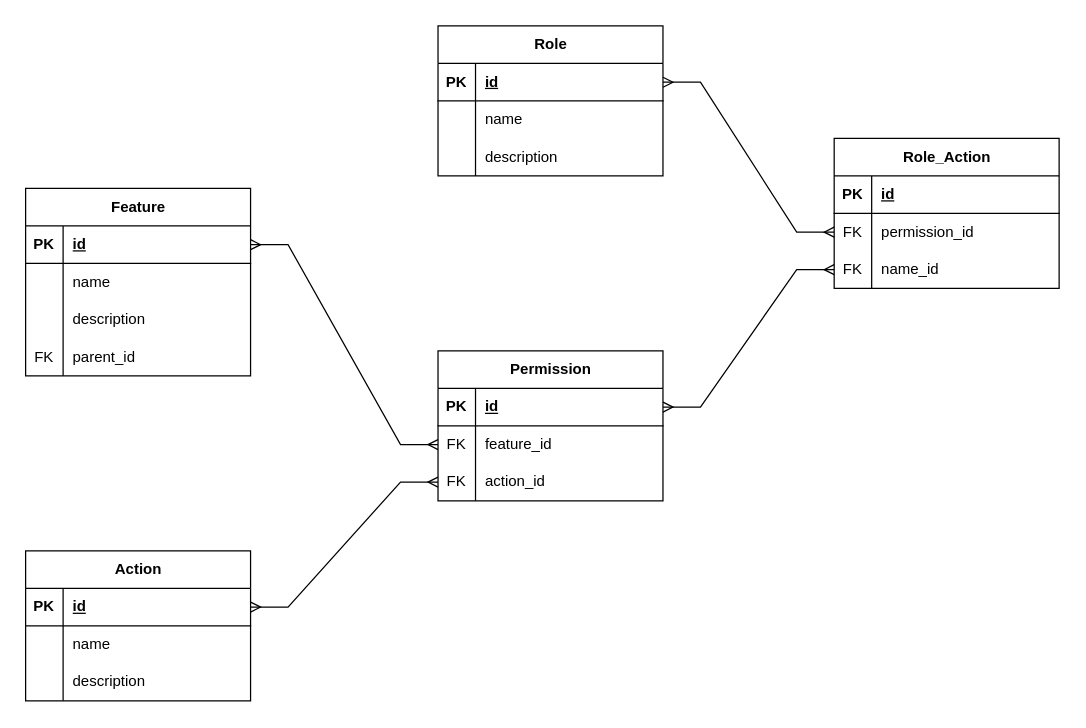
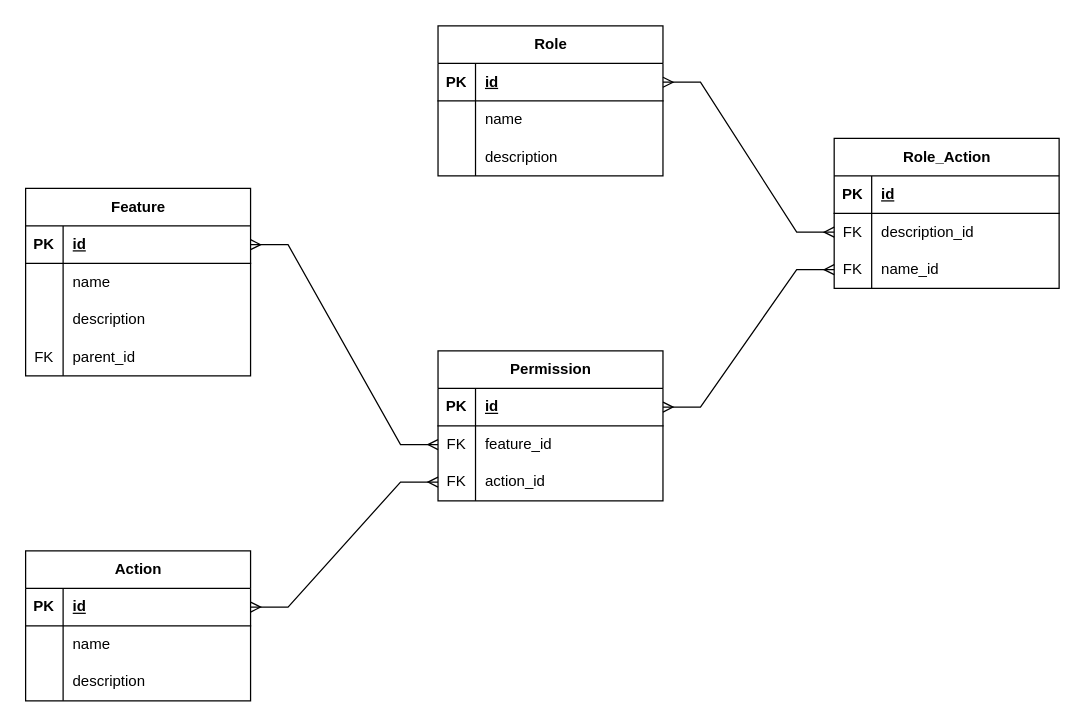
node "permission_id": label "permission_id" -> "description_id"
